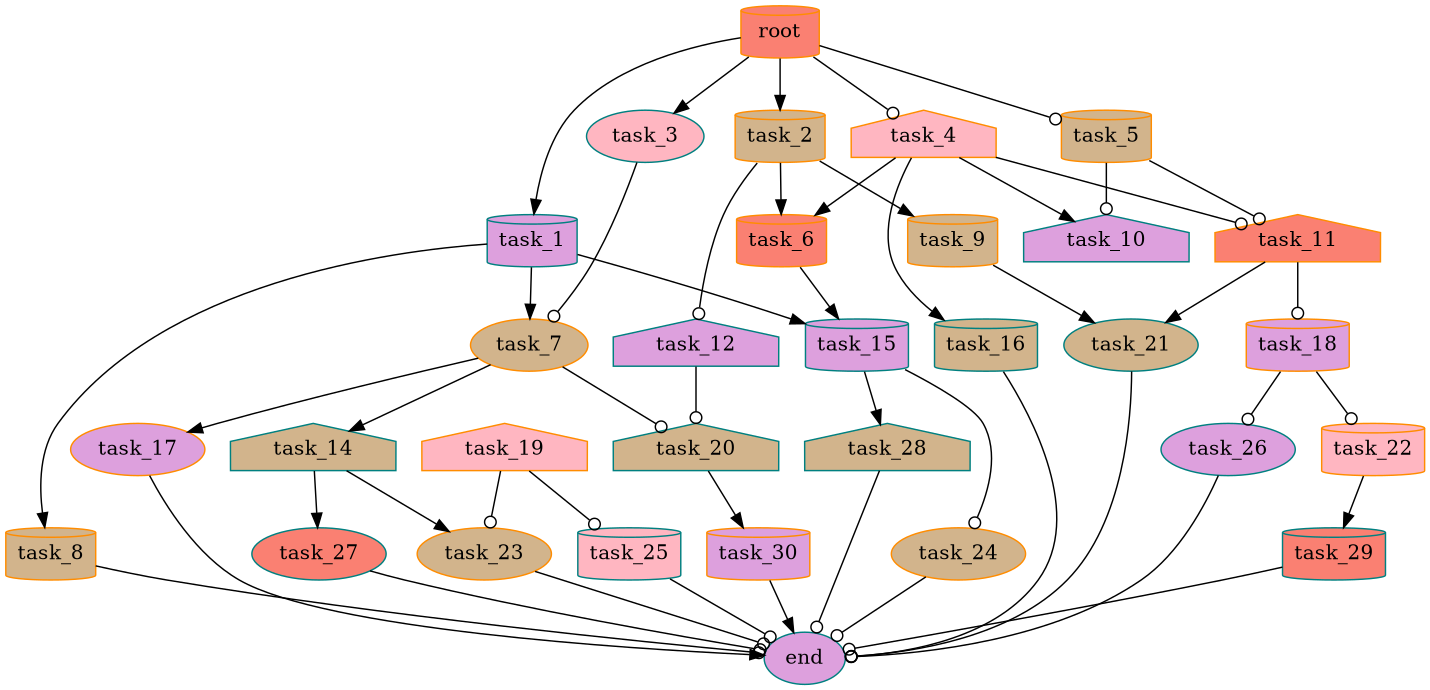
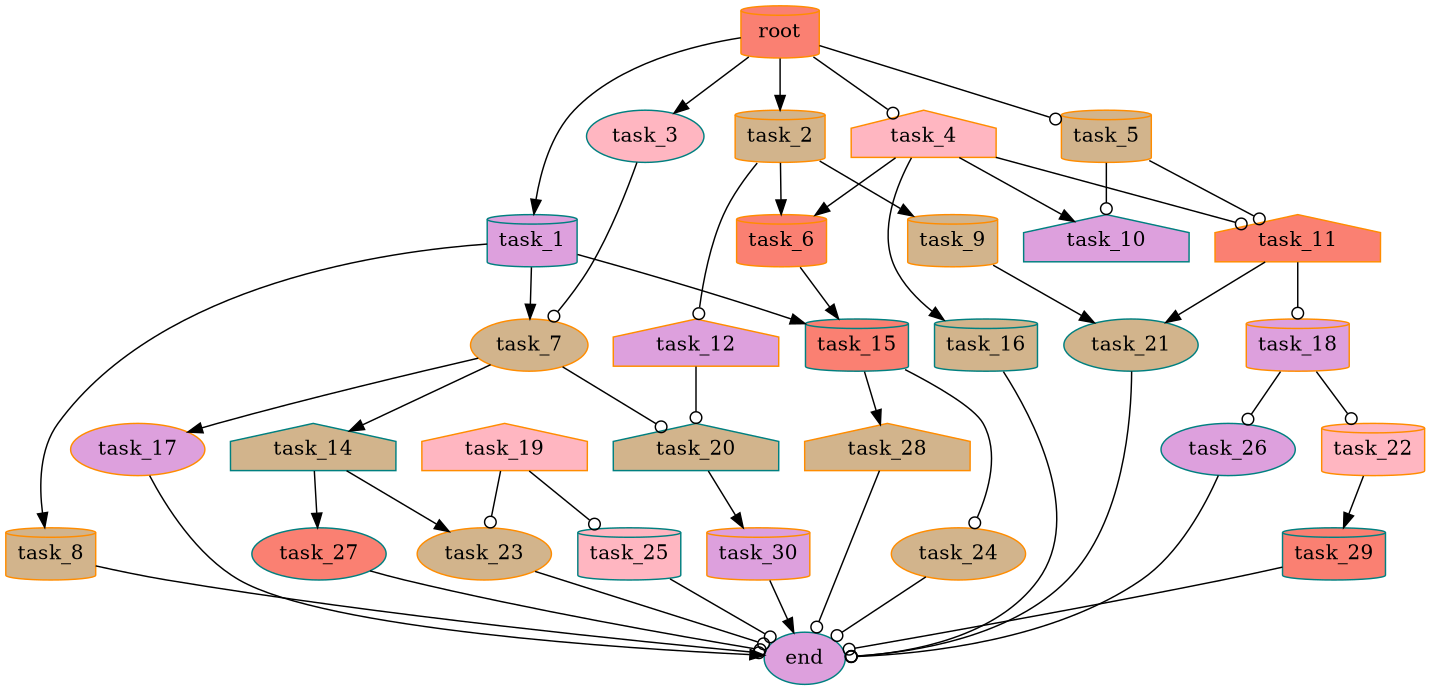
node "task_12": color teal -> darkorange
node "task_15": fillcolor plum -> salmon
node "task_28": color teal -> darkorange
